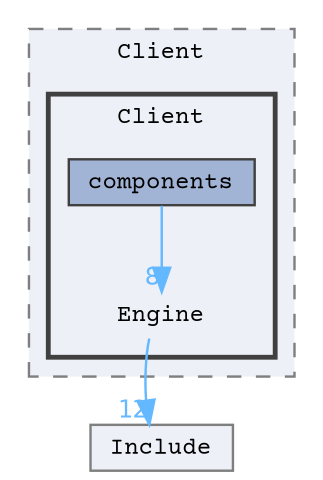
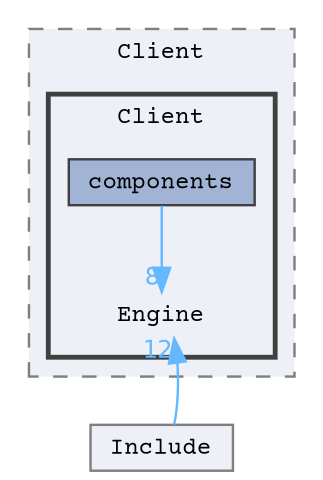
edge "Engine" -> "Include": reversed
